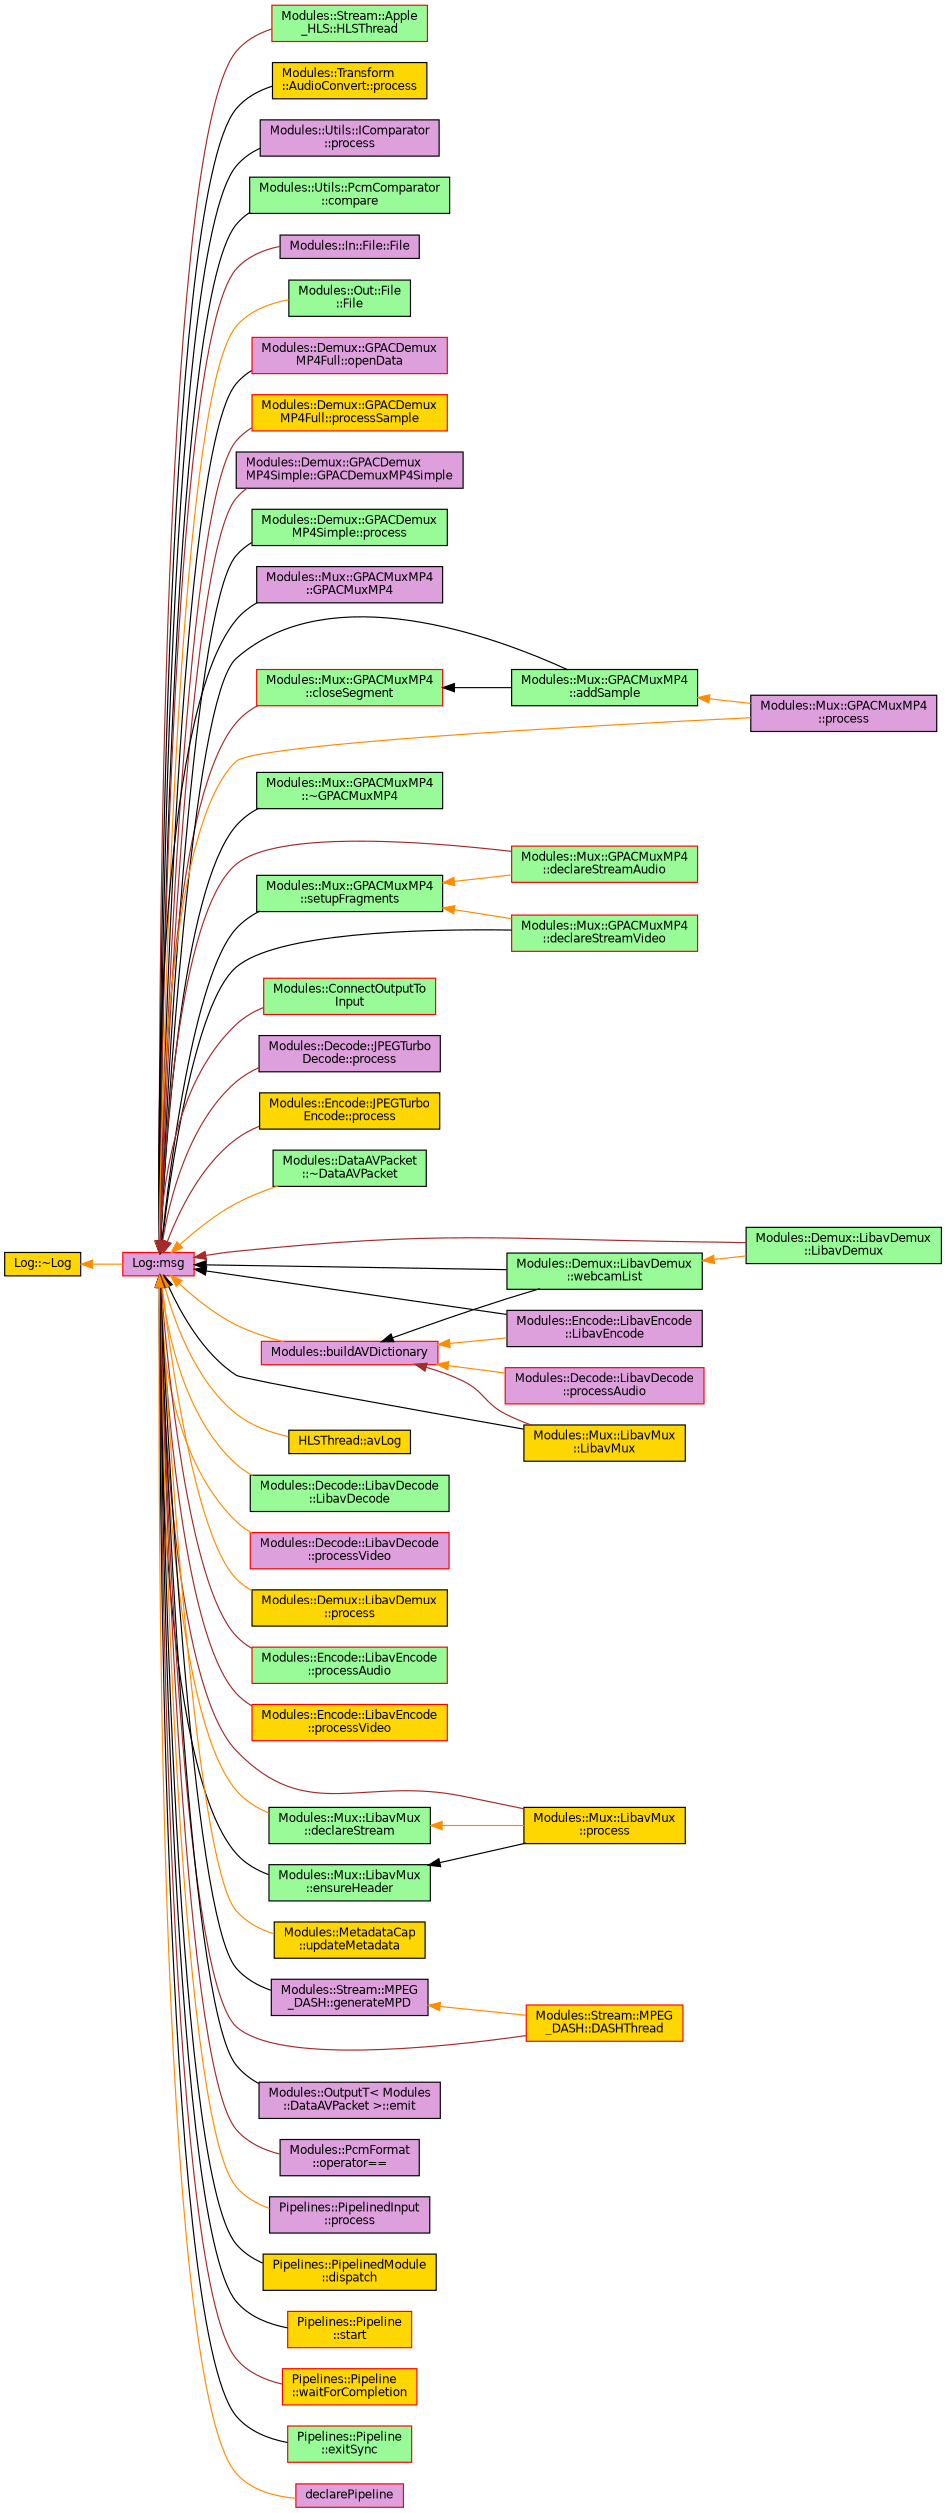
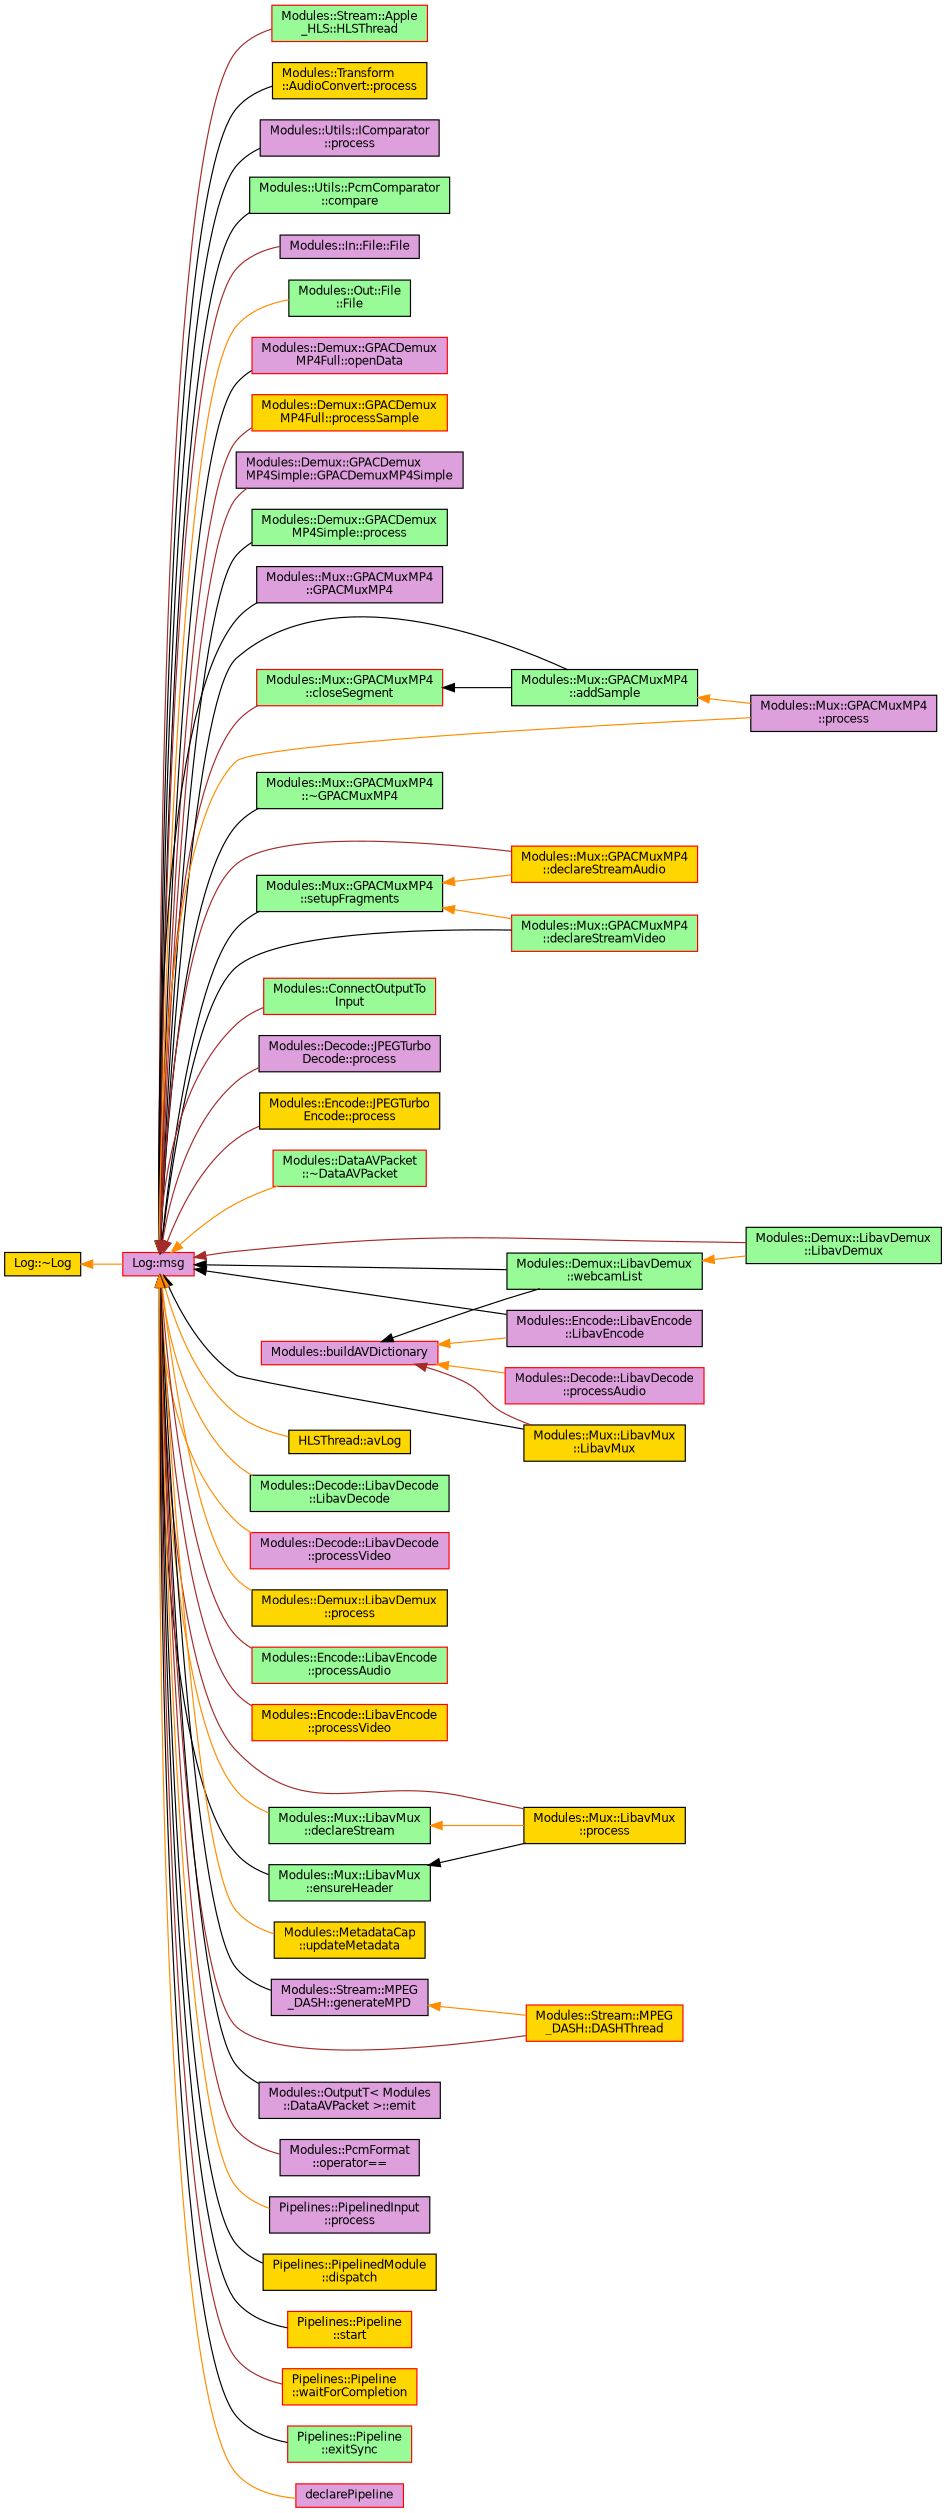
node "Modules::Mux::GPACMuxMP4 ::declareStreamAudio": fillcolor palegreen -> gold
node "Modules::DataAVPacket ::~DataAVPacket": color black -> red
edge "Modules::buildAVDictionary" -> "Log::msg": removed
